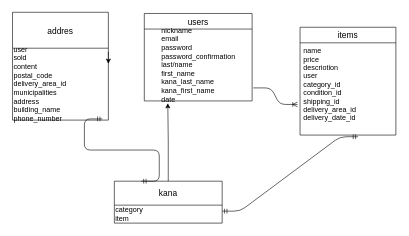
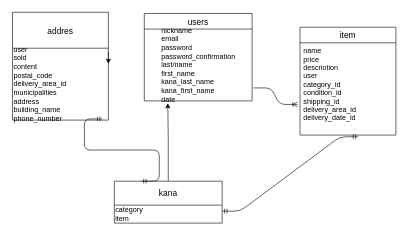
node "items": label "items" -> "item"
